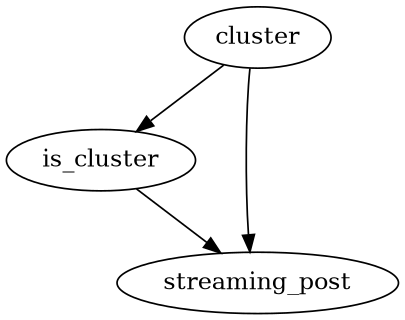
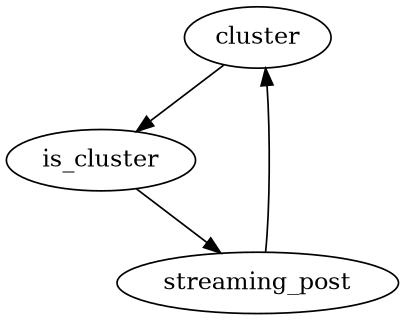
edge "cluster" -> "streaming_post": reversed
